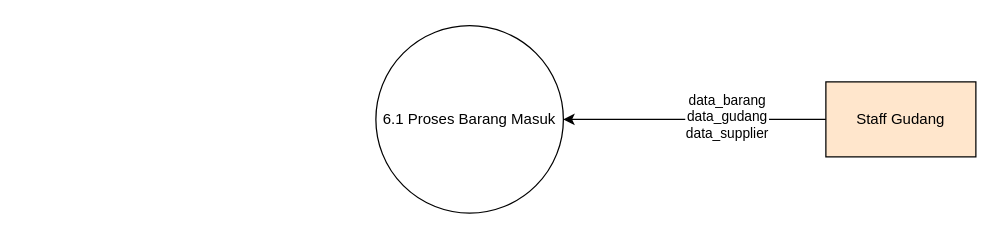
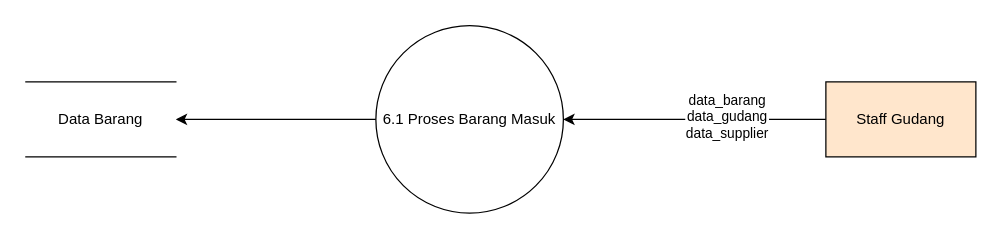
node "Data Barang": added
edge "6.1 Proses Barang Masuk" -> "Data Barang": added
